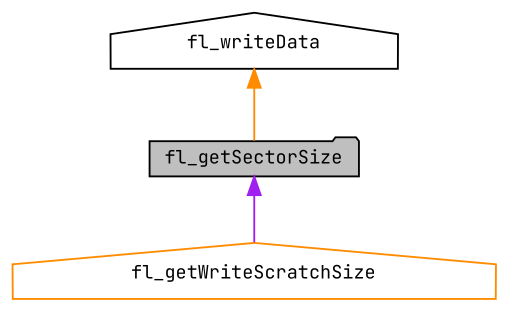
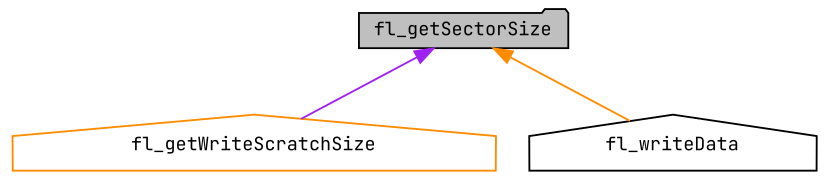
edge "fl_getSectorSize" -> "fl_writeData": reversed
